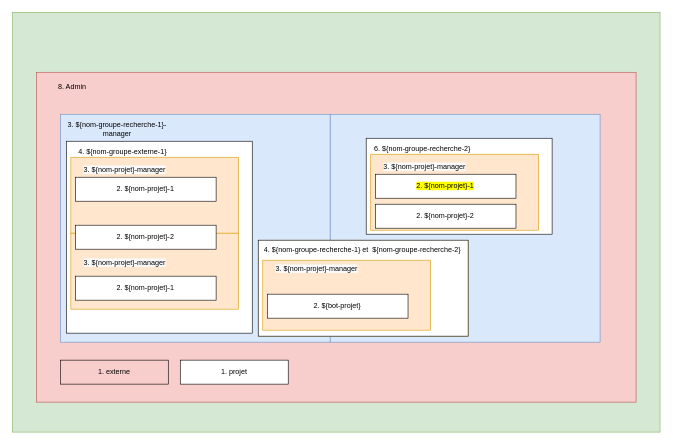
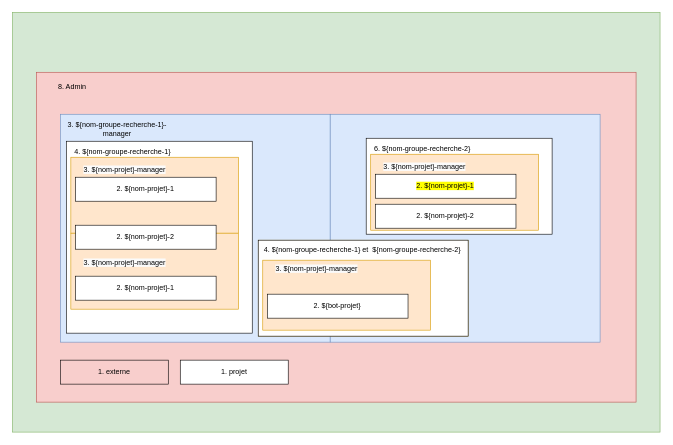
node "4. ${nom-groupe-externe-1}": label "4. ${nom-groupe-externe-1}" -> "4. ${nom-groupe-recherche-1}"
